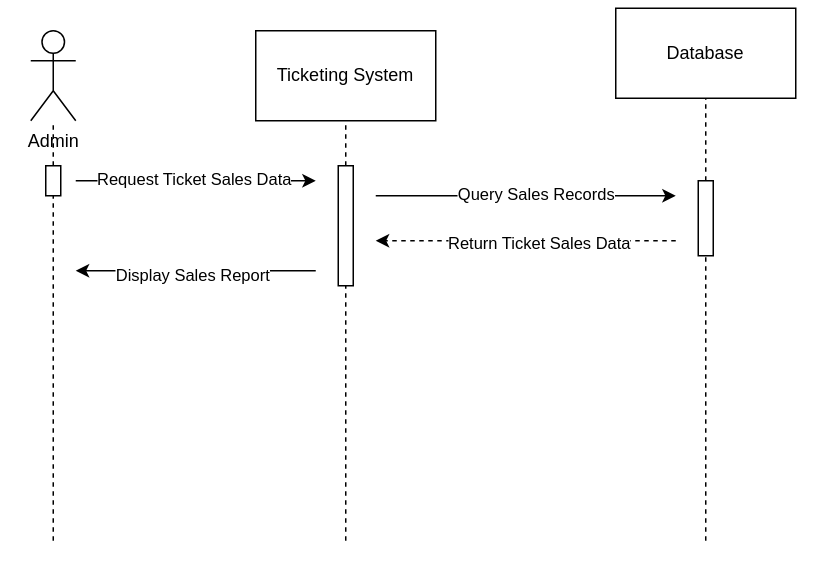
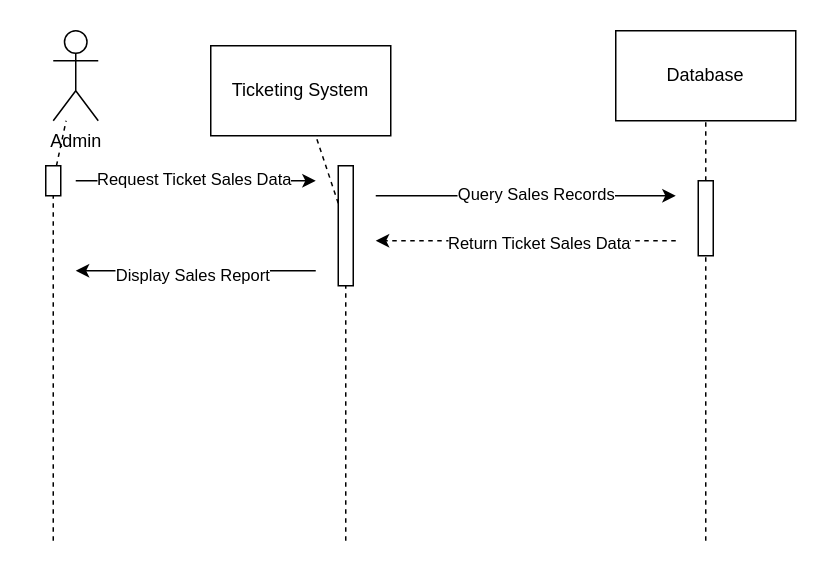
node "Database": moved (706, 53) -> (706, 76)
node "Admin": moved (53, 76) -> (76, 76)
node "Ticketing System": moved (346, 76) -> (301, 91)
